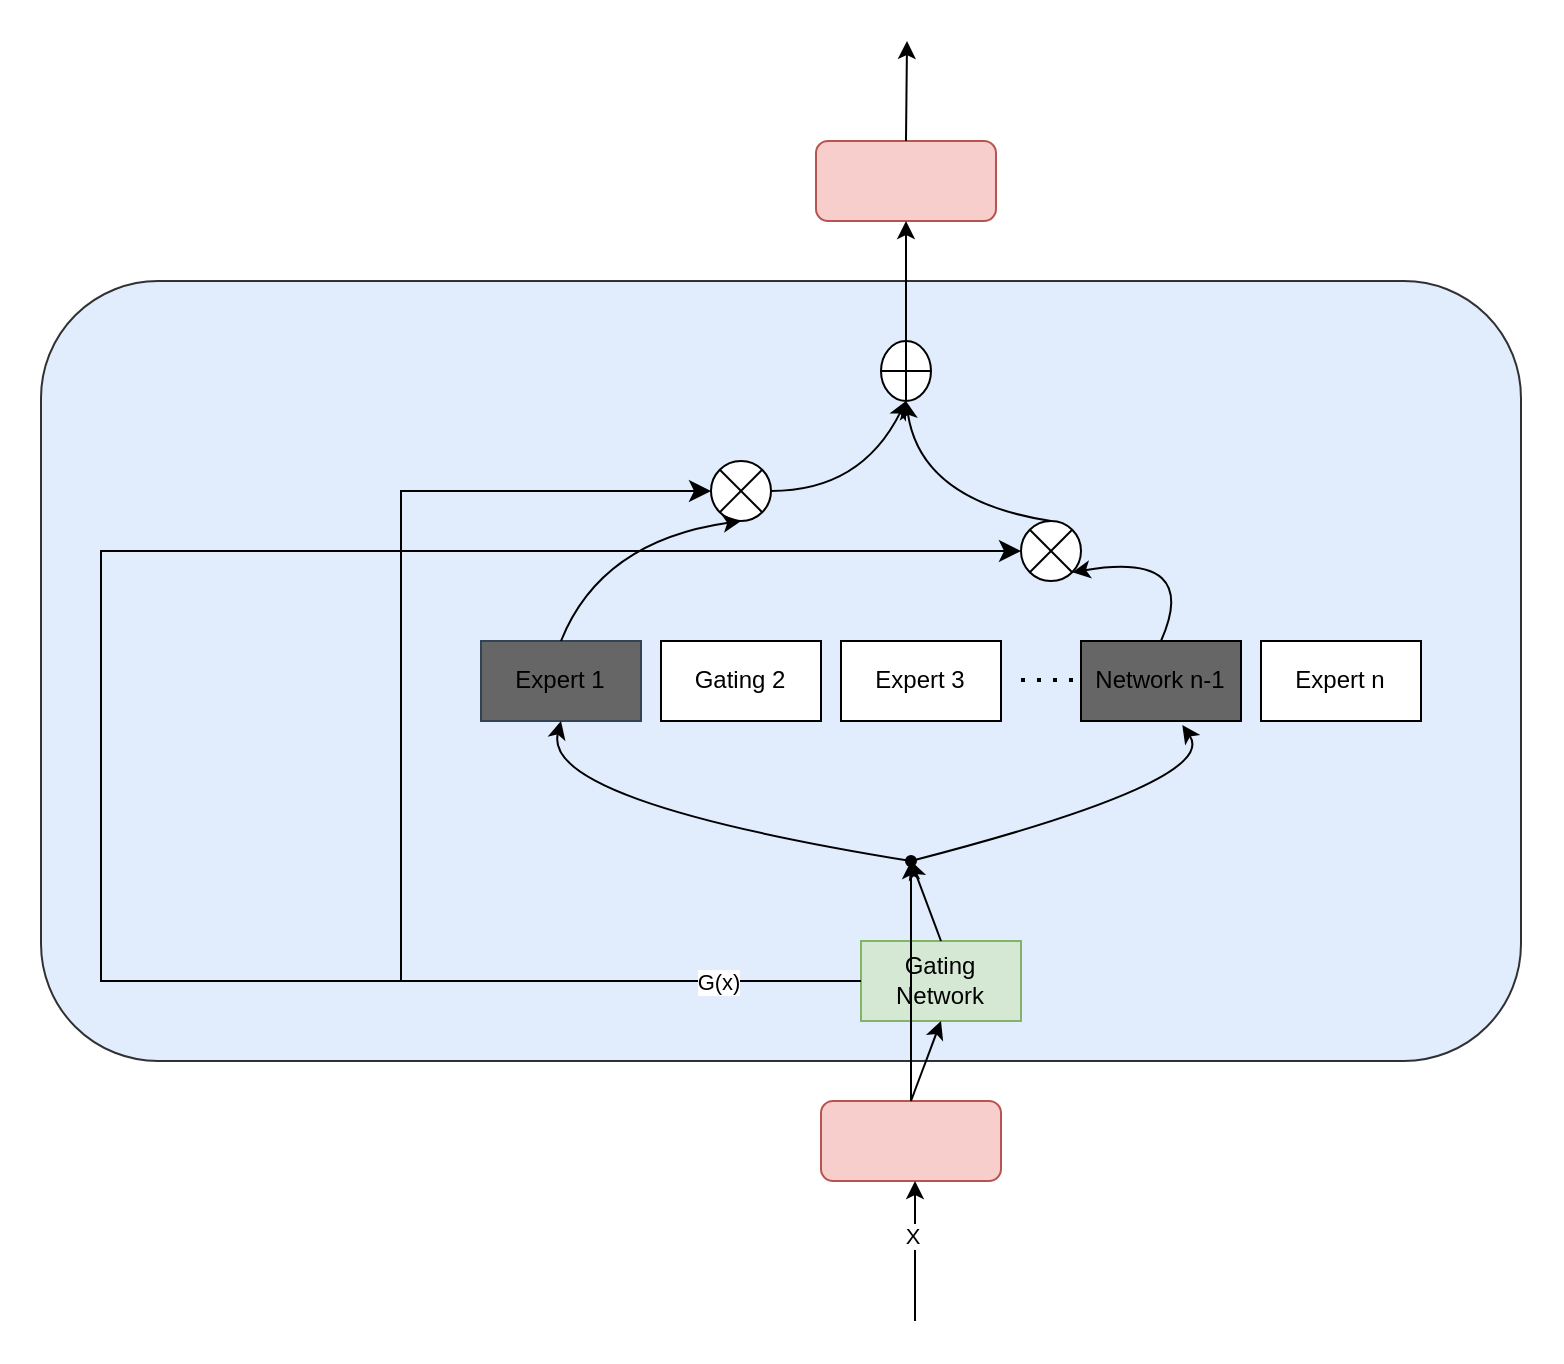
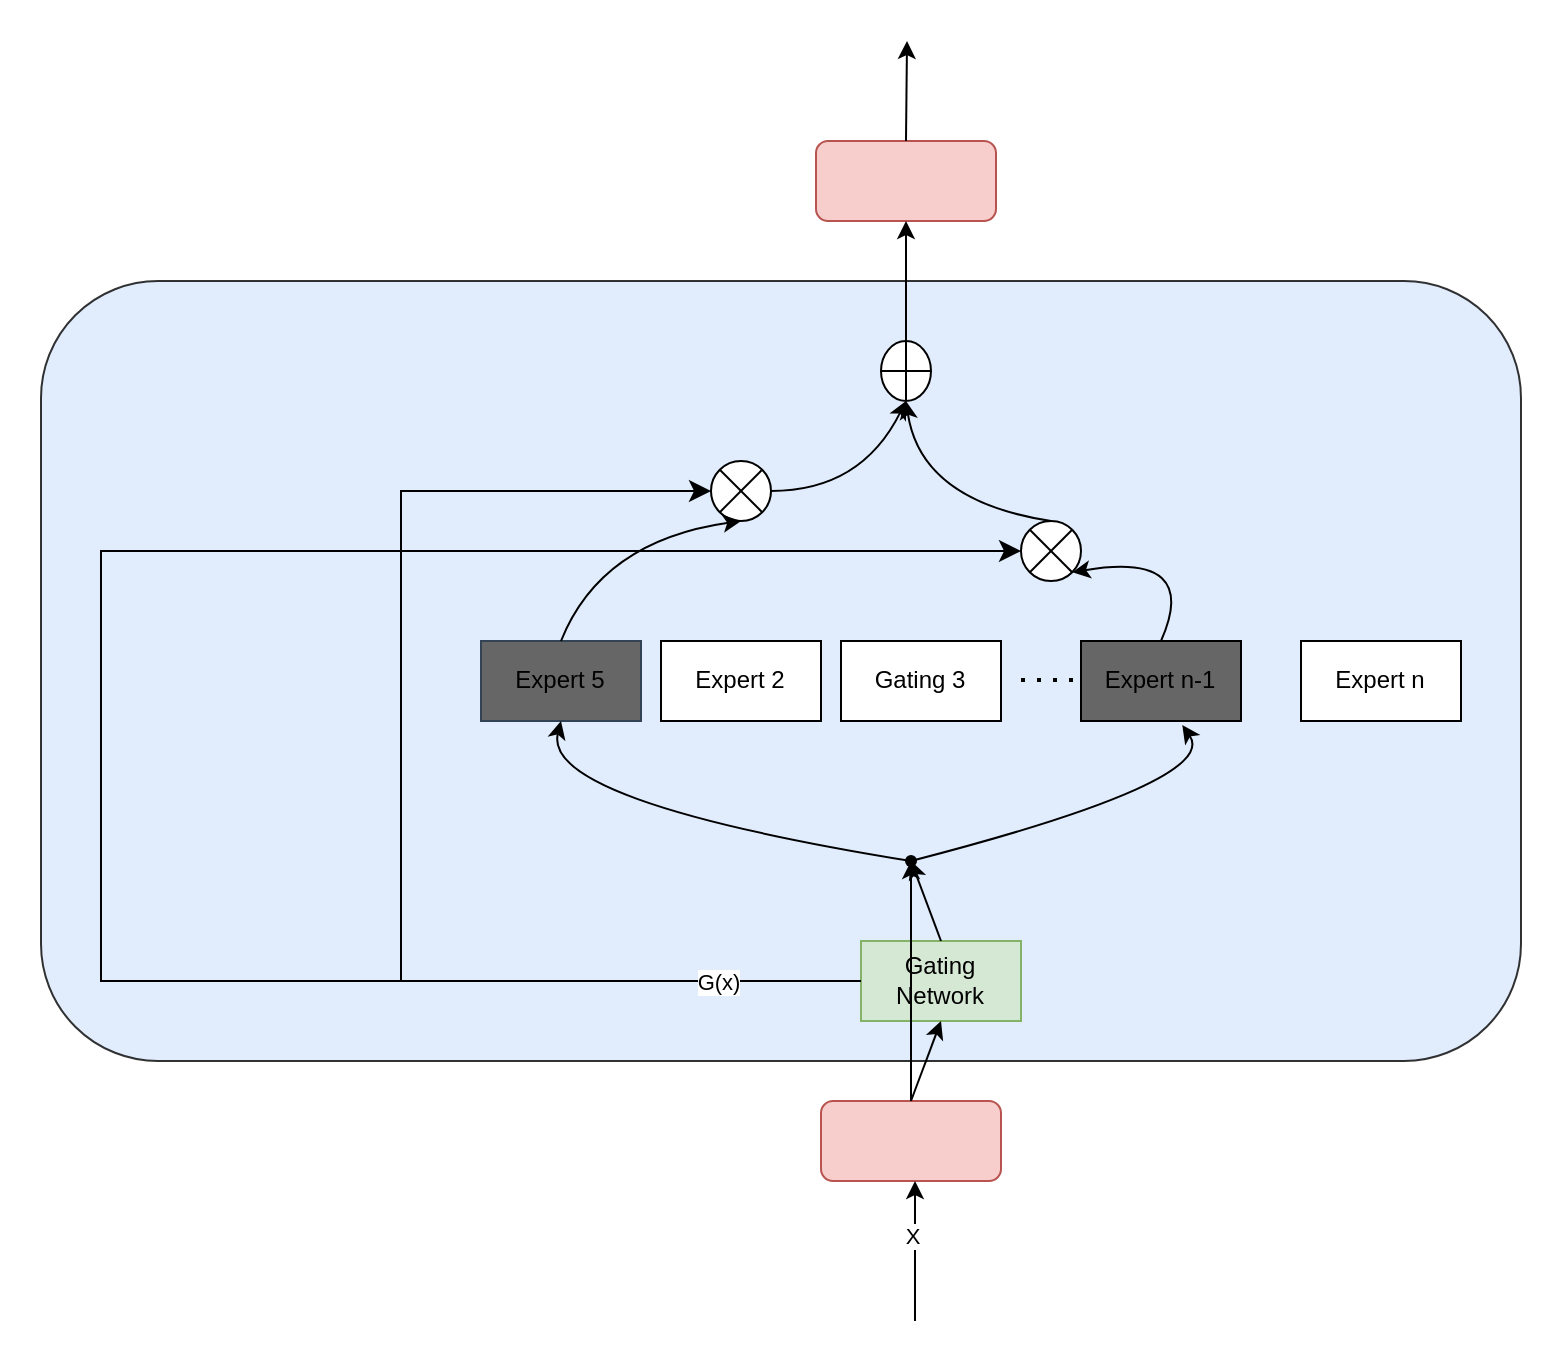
node "Expert 1": label "Expert 1" -> "Expert 5"
node "Gating 2": label "Gating 2" -> "Expert 2"
node "Expert 3": label "Expert 3" -> "Gating 3"
node "Network n-1": label "Network n-1" -> "Expert n-1"
node "Expert n": moved (1341, 681) -> (1381, 681)
